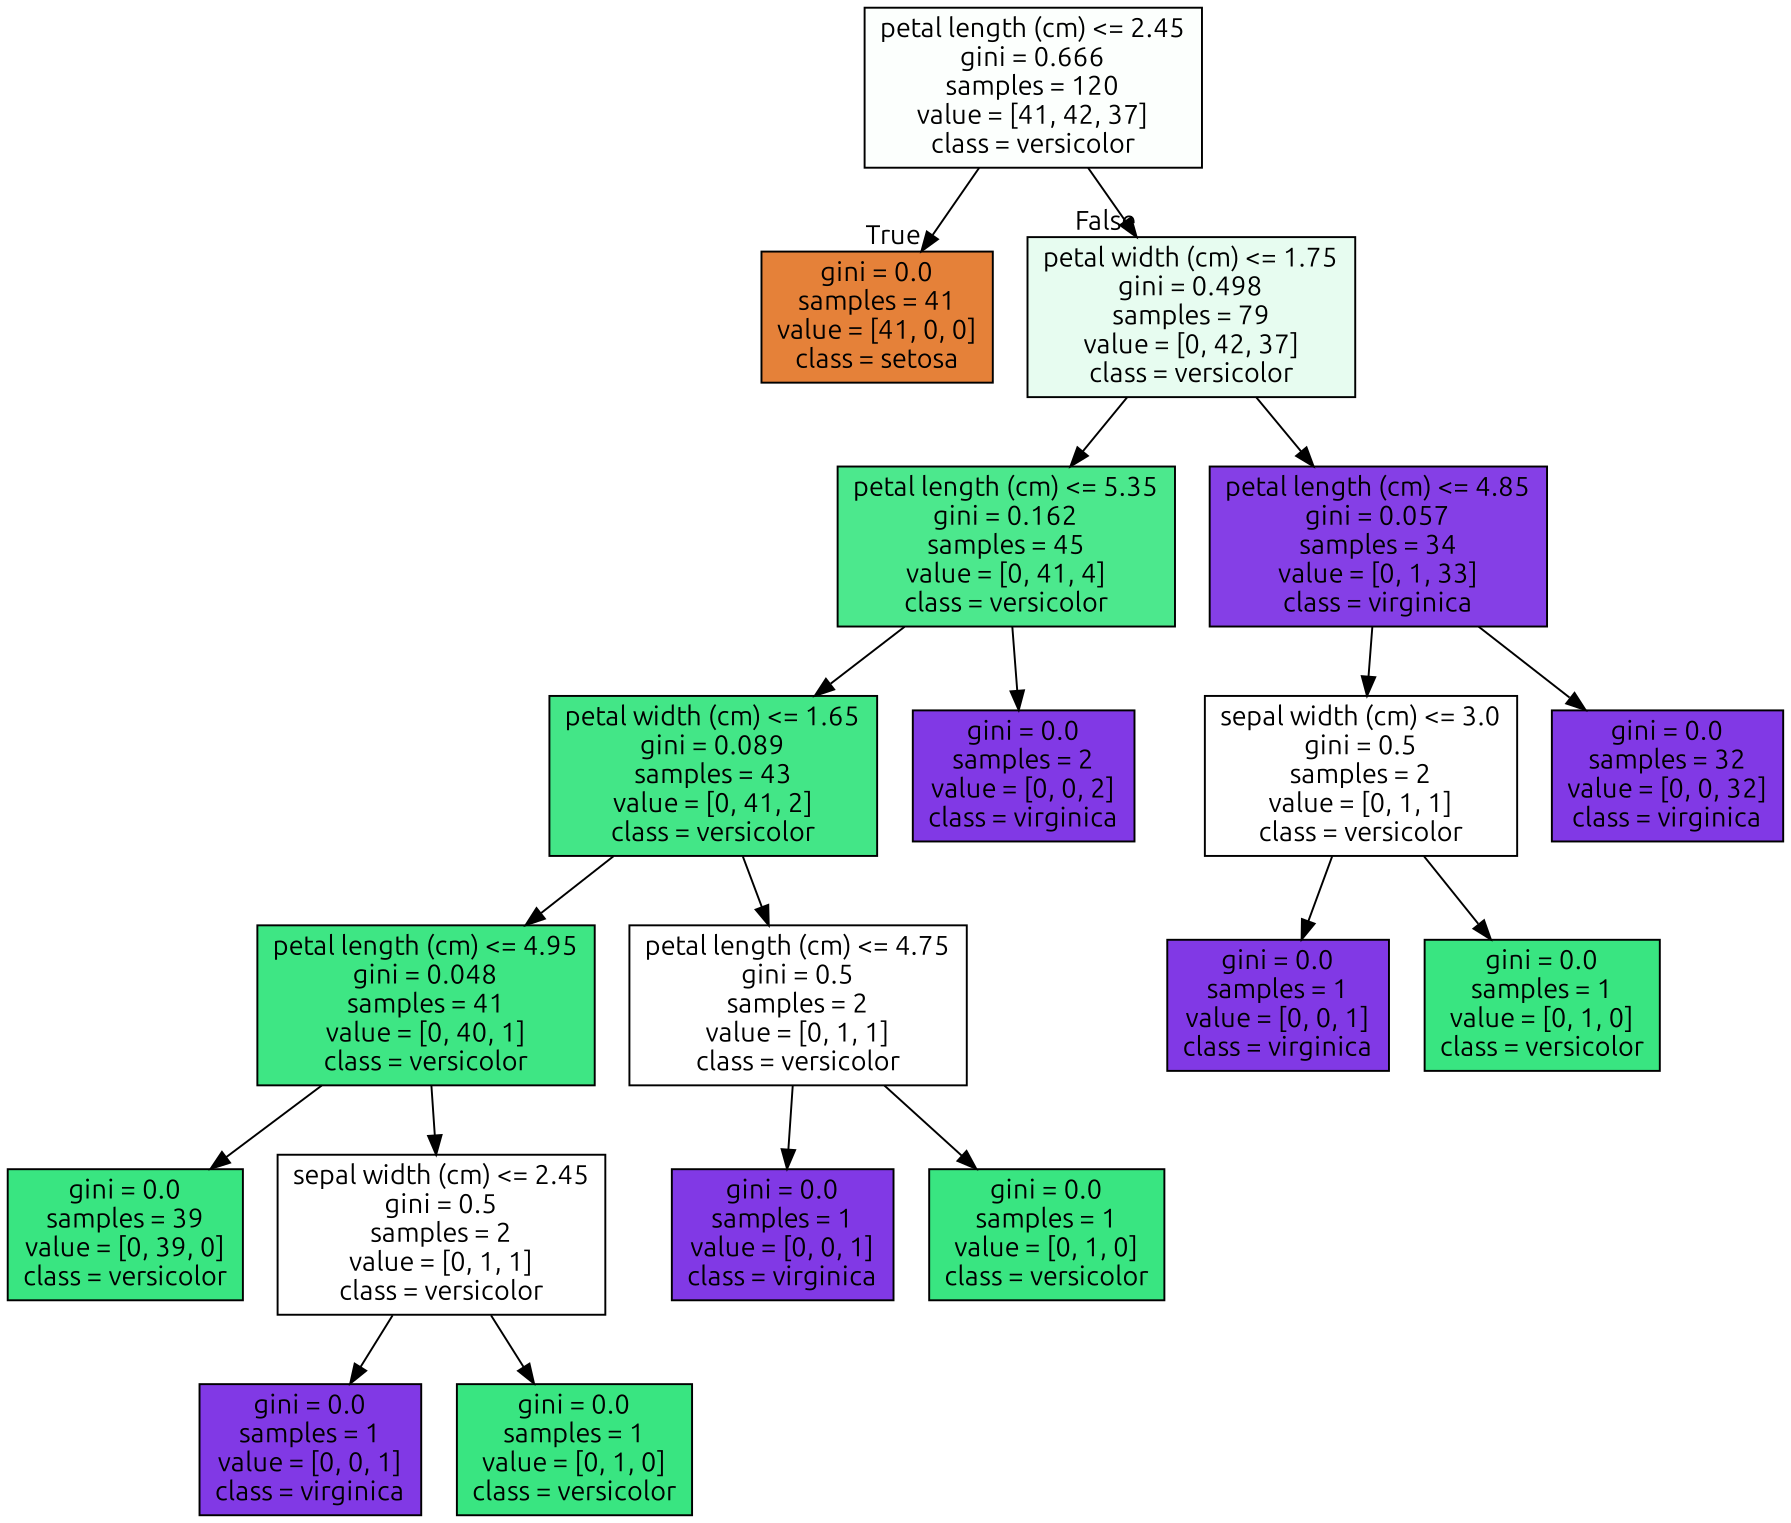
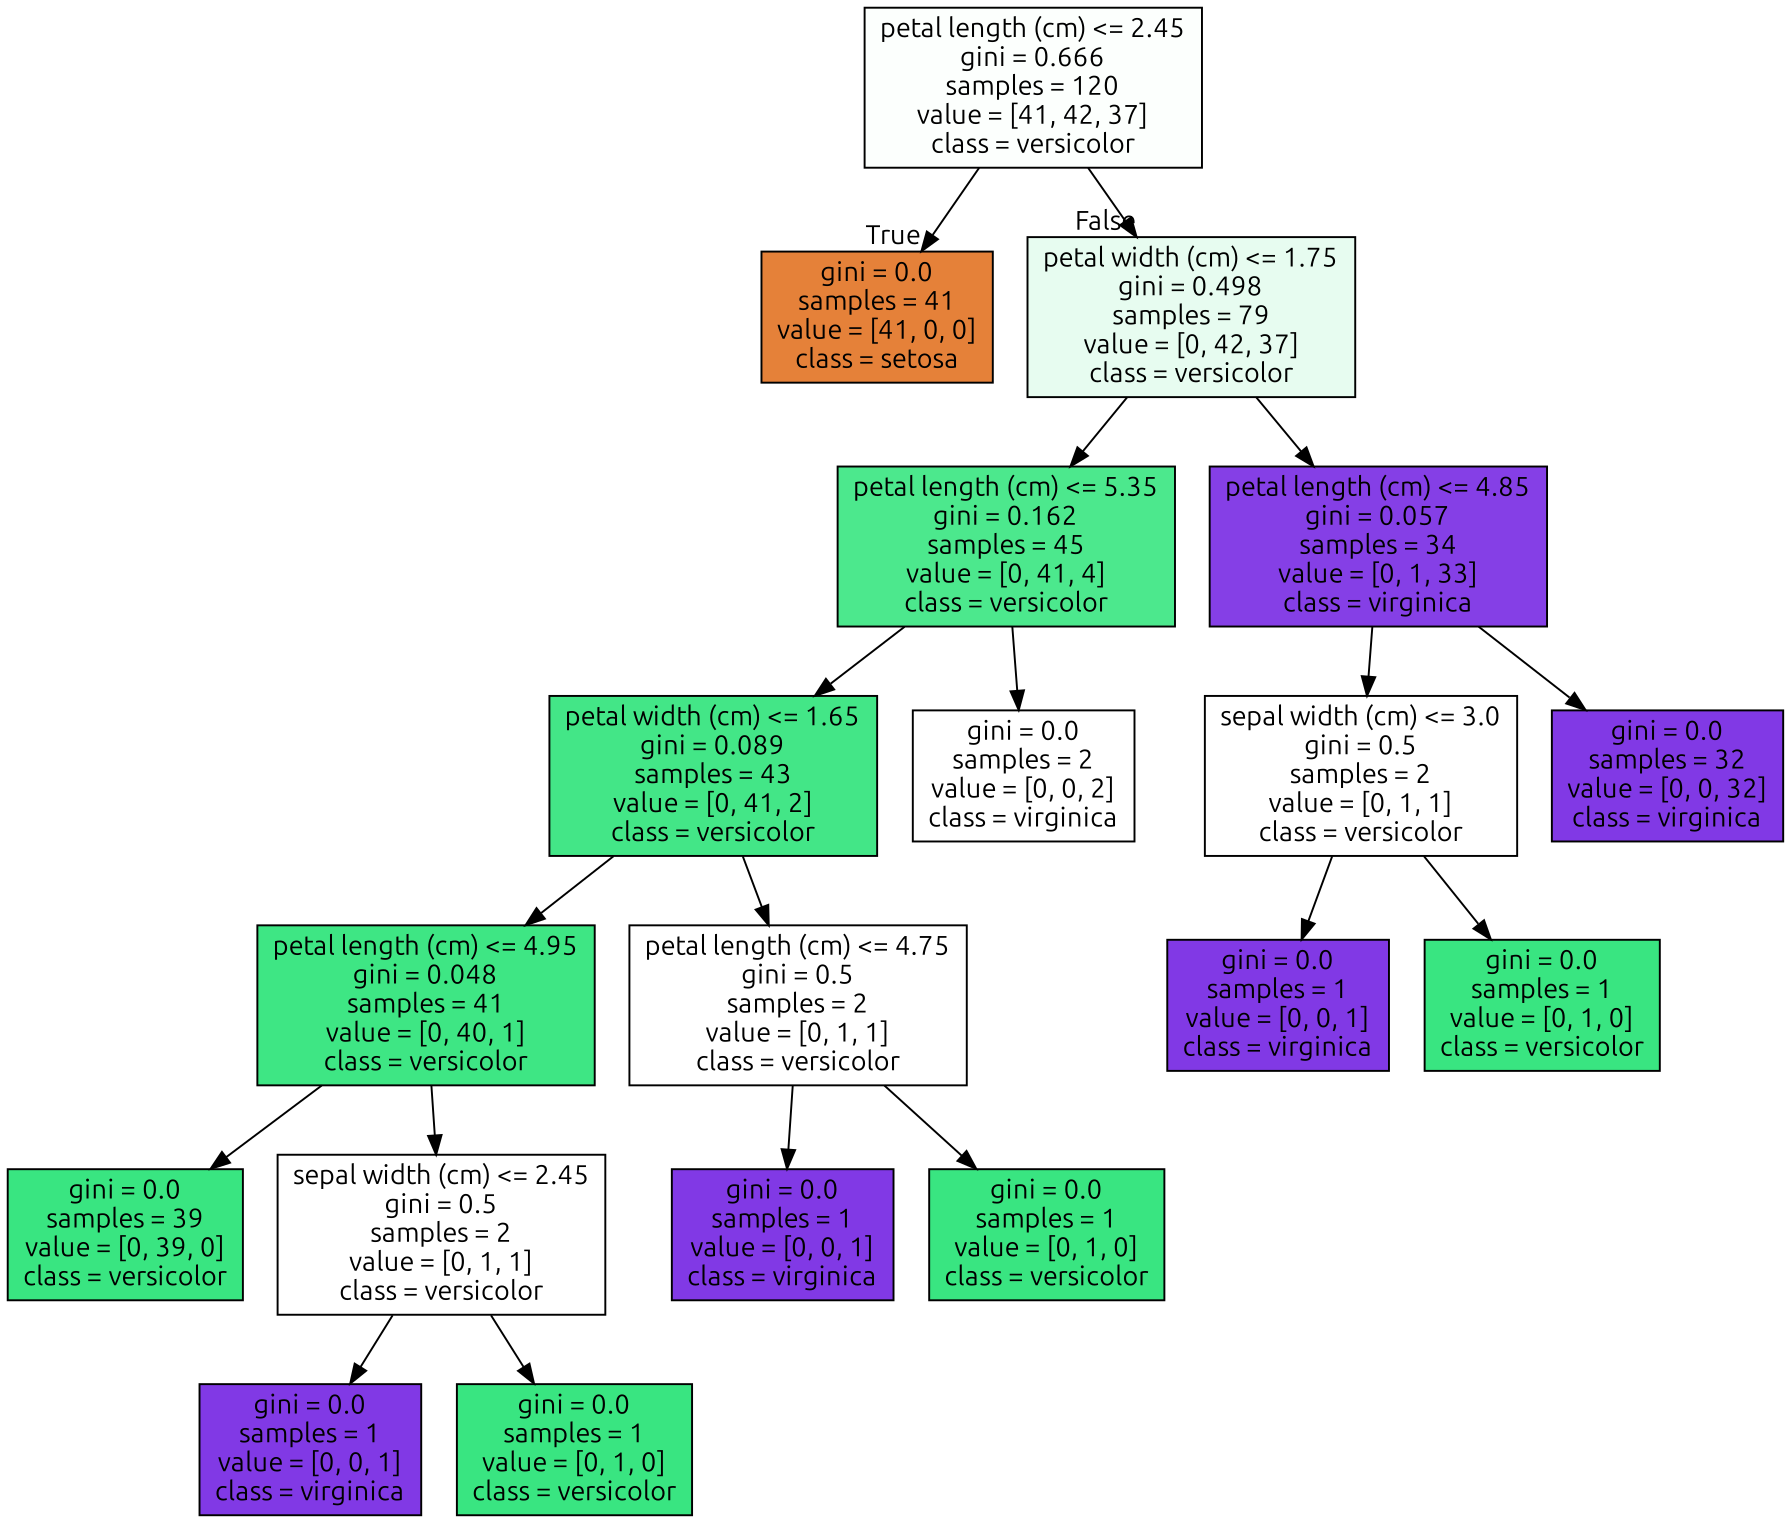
node "gini = 0.0 samples = 2 value = [0, 0, 2] class = virginica": fillcolor #8139e5 -> #ffffff
